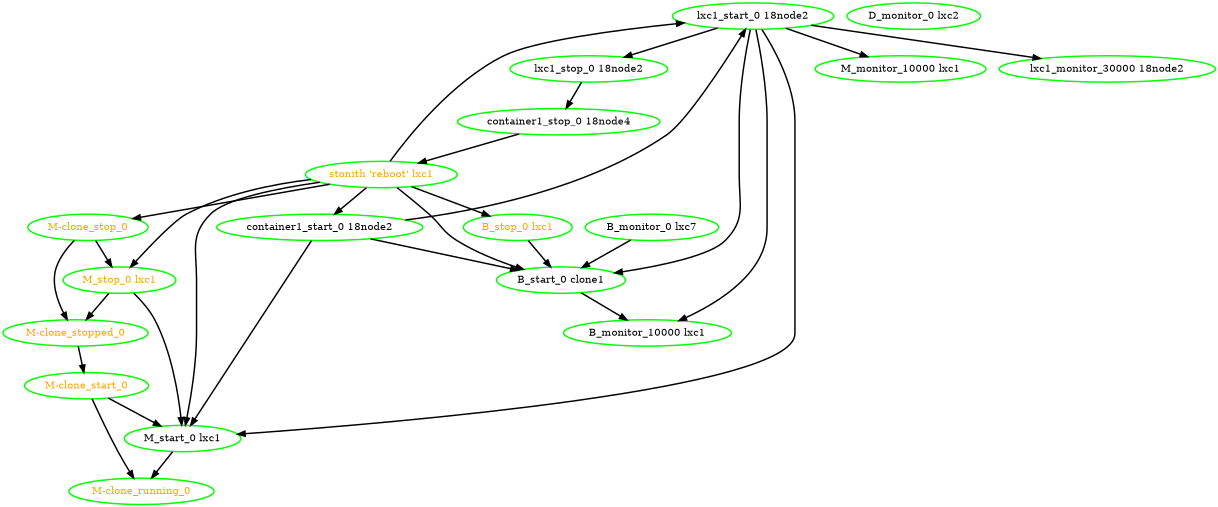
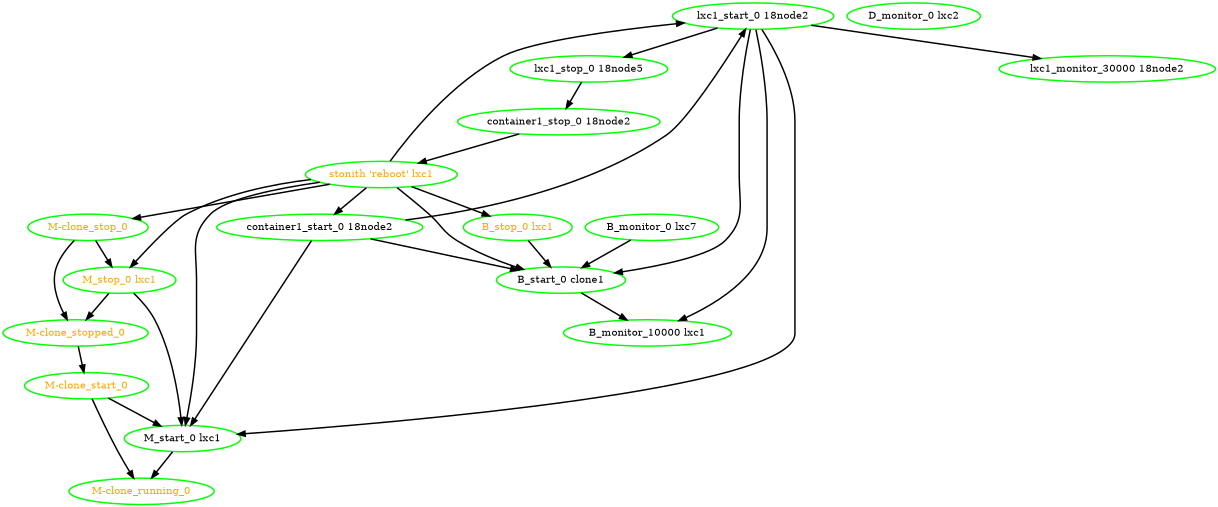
node "lxc1_stop_0 18node2": label "lxc1_stop_0 18node2" -> "lxc1_stop_0 18node5"
node "M_monitor_10000 lxc1": removed
node "container1_stop_0 18node4": label "container1_stop_0 18node4" -> "container1_stop_0 18node2"
